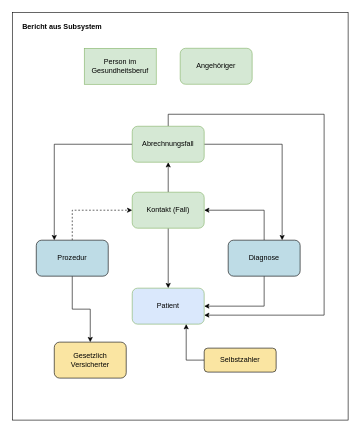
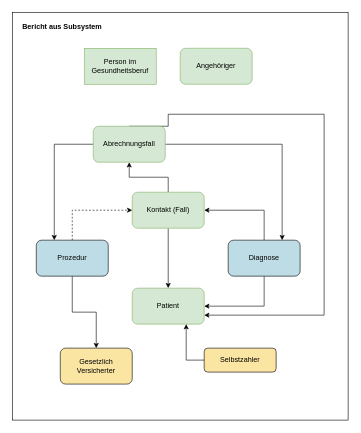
node "Abrechnungsfall": moved (168, 144) -> (129, 144)
node "Patient": fillcolor #dae8fc -> #d5e8d4
node "Gesetzlich Versicherter": moved (90, 360) -> (96, 366)
